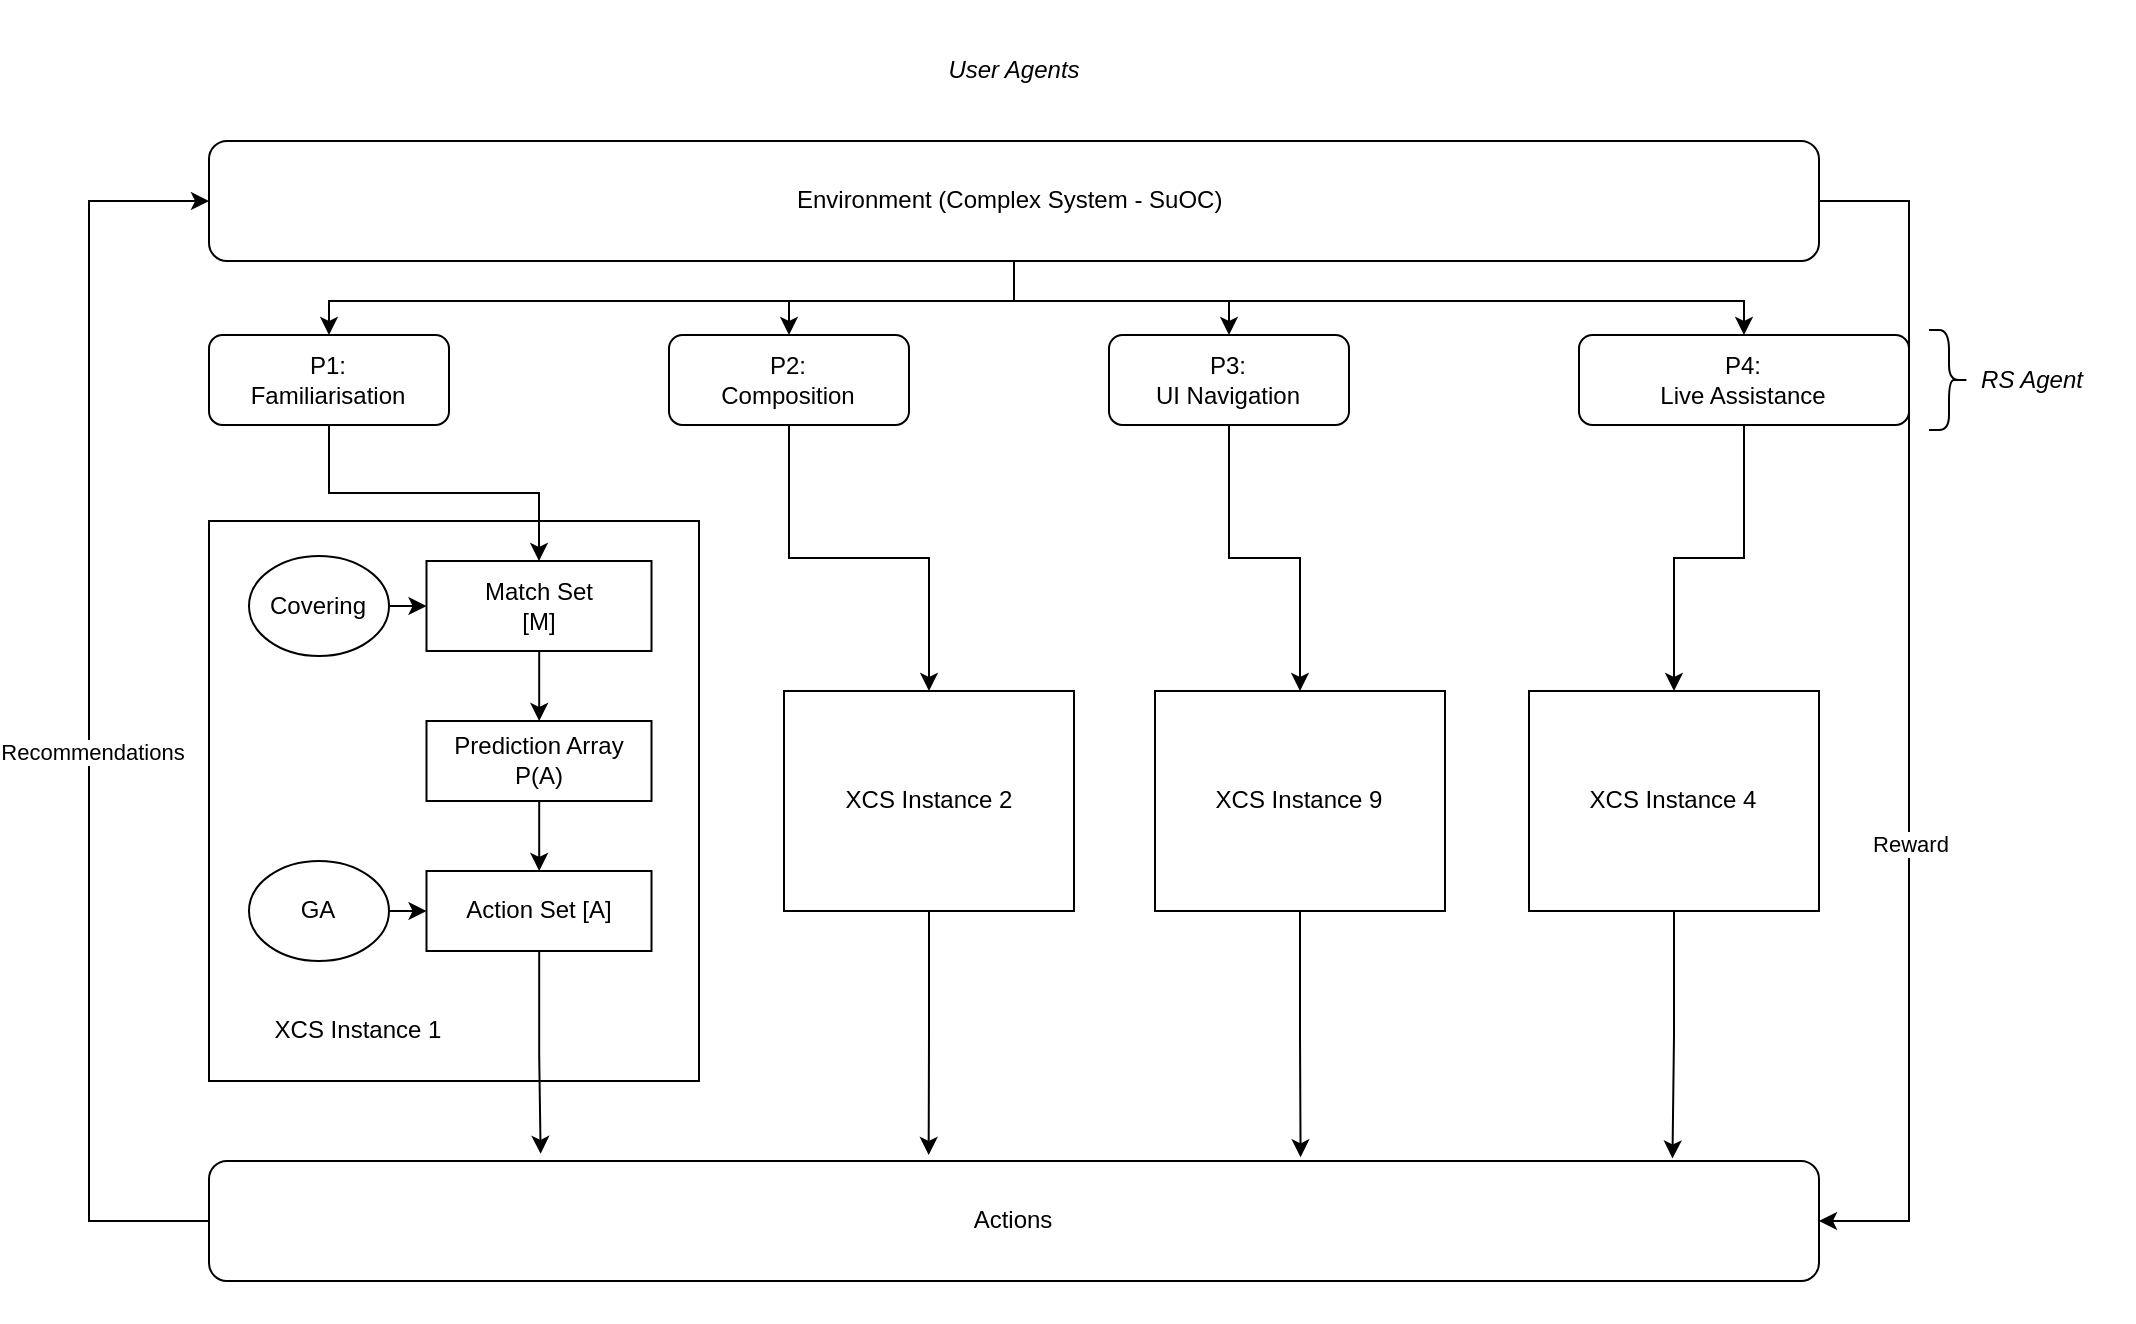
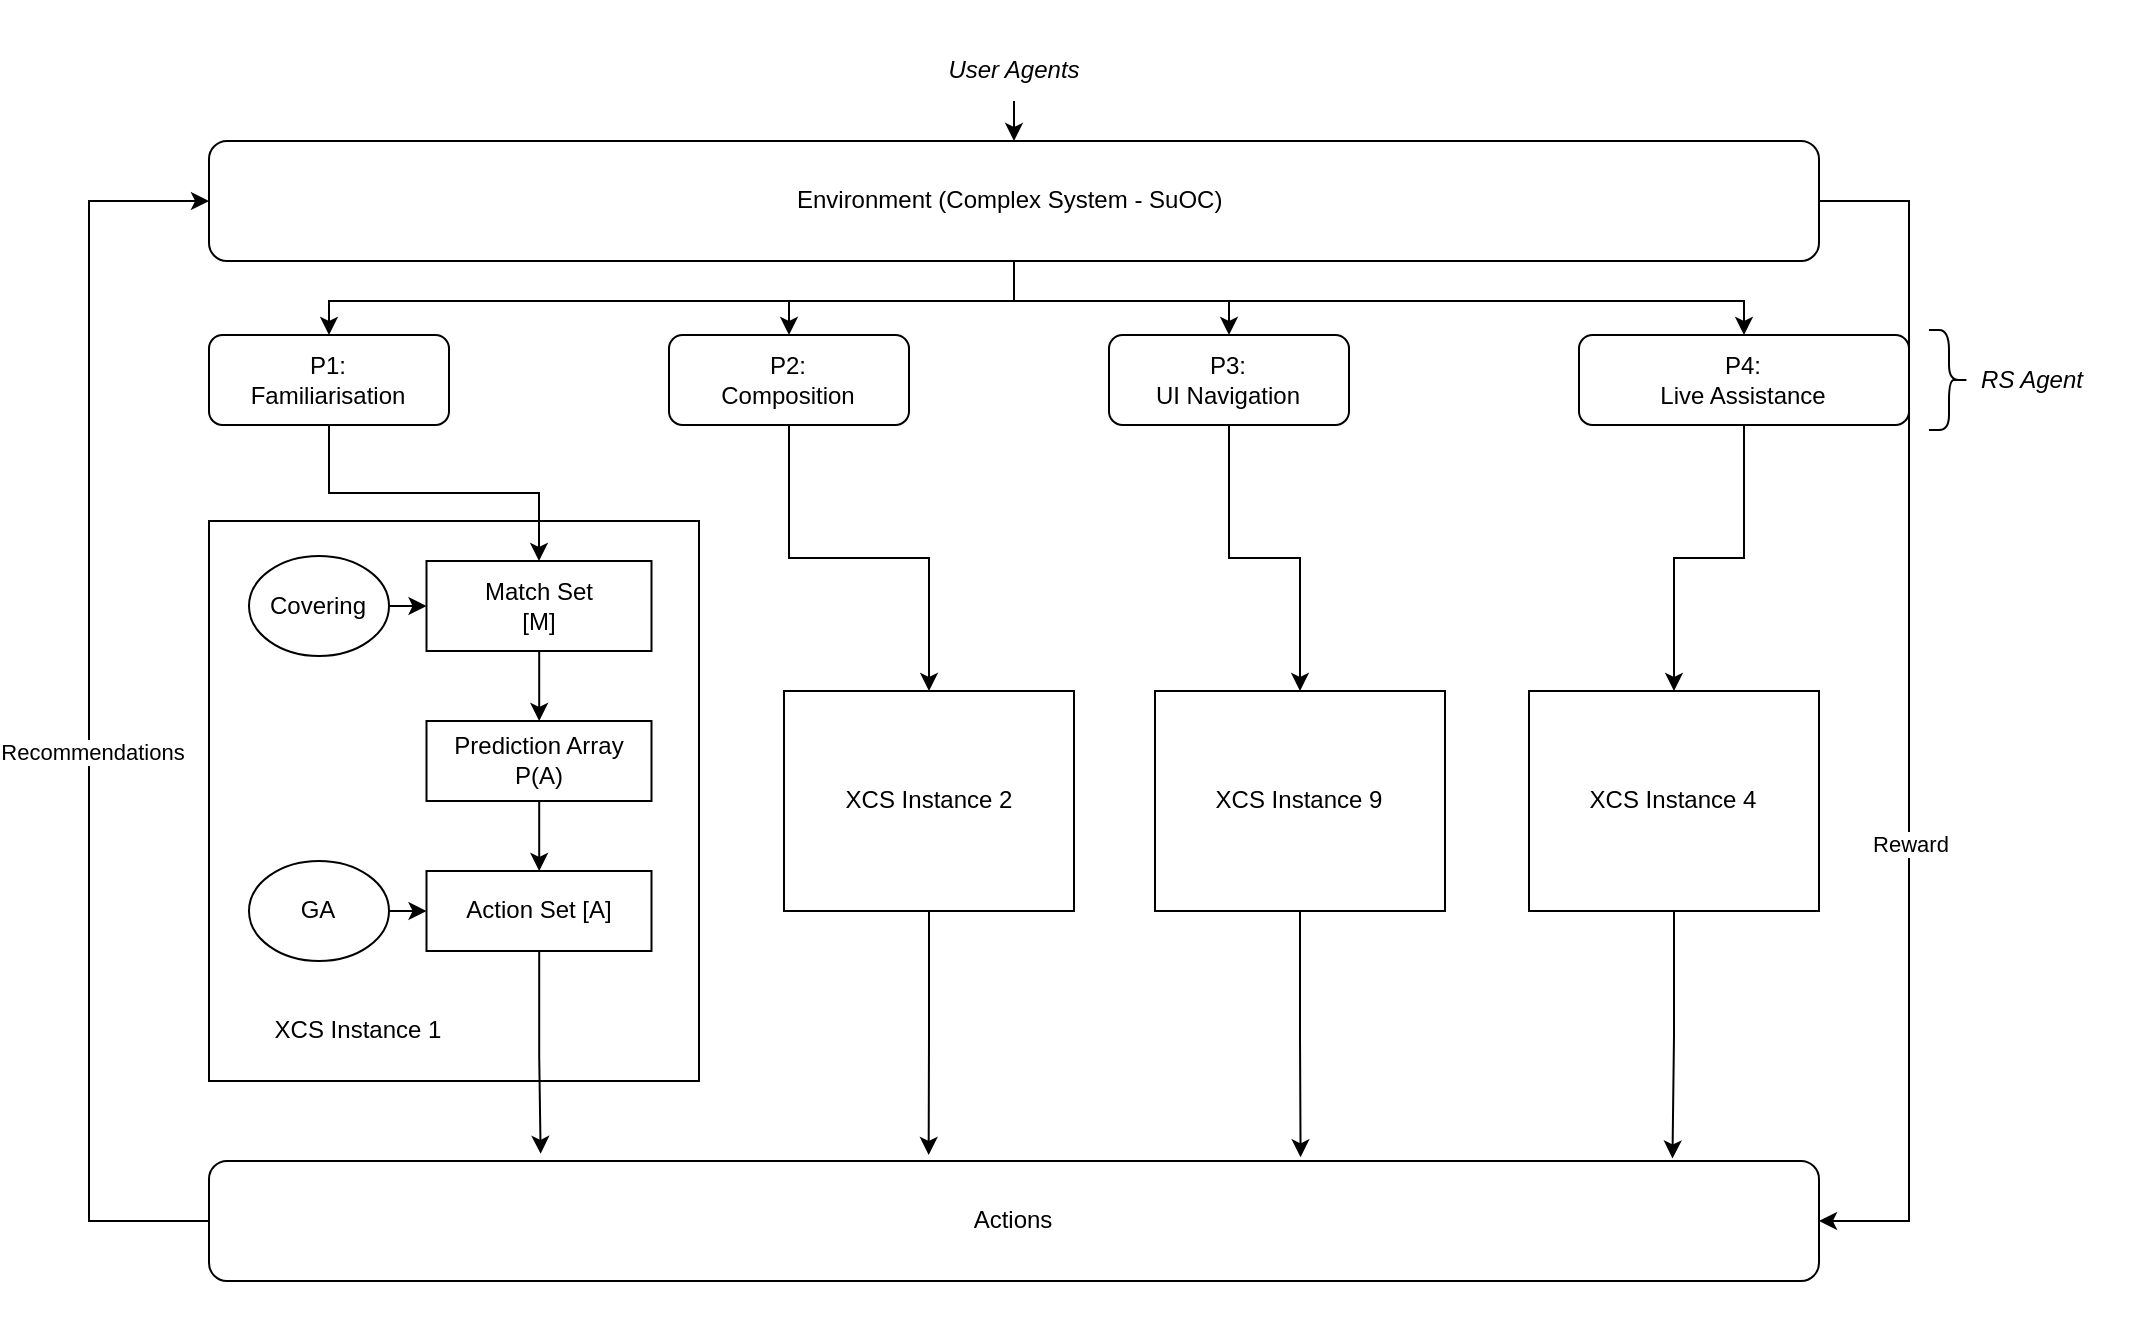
edge "User Agents" -> "Environment (Complex System - SuOC)": added
